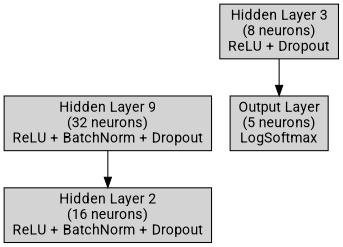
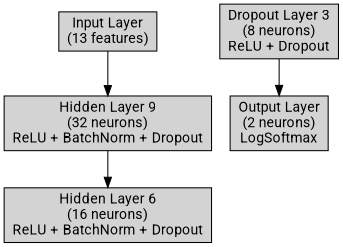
node "Input Layer (13 features)": added
node "Hidden Layer 3 (8 neurons) ReLU + Dropout": label "Hidden Layer 3 (8 neurons) ReLU + Dropout" -> "Dropout Layer 3 (8 neurons) ReLU + Dropout"
node "Output Layer (5 neurons) LogSoftmax": label "Output Layer (5 neurons) LogSoftmax" -> "Output Layer (2 neurons) LogSoftmax"
node "Hidden Layer 2 (16 neurons) ReLU + BatchNorm + Dropout": label "Hidden Layer 2 (16 neurons) ReLU + BatchNorm + Dropout" -> "Hidden Layer 6 (16 neurons) ReLU + BatchNorm + Dropout"
